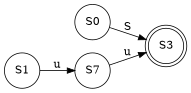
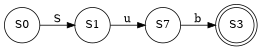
edge "S0" -> "S3": now "S0" -> "S1"
edge "S7" -> "S3": label "u" -> "b"
